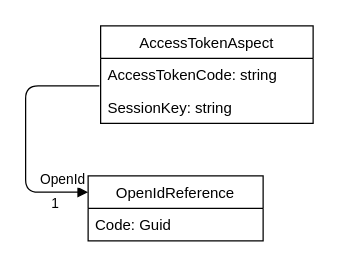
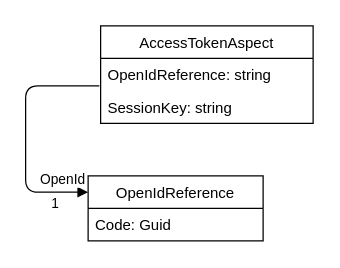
node "AccessTokenCode: string": label "AccessTokenCode: string" -> "OpenIdReference: string"
